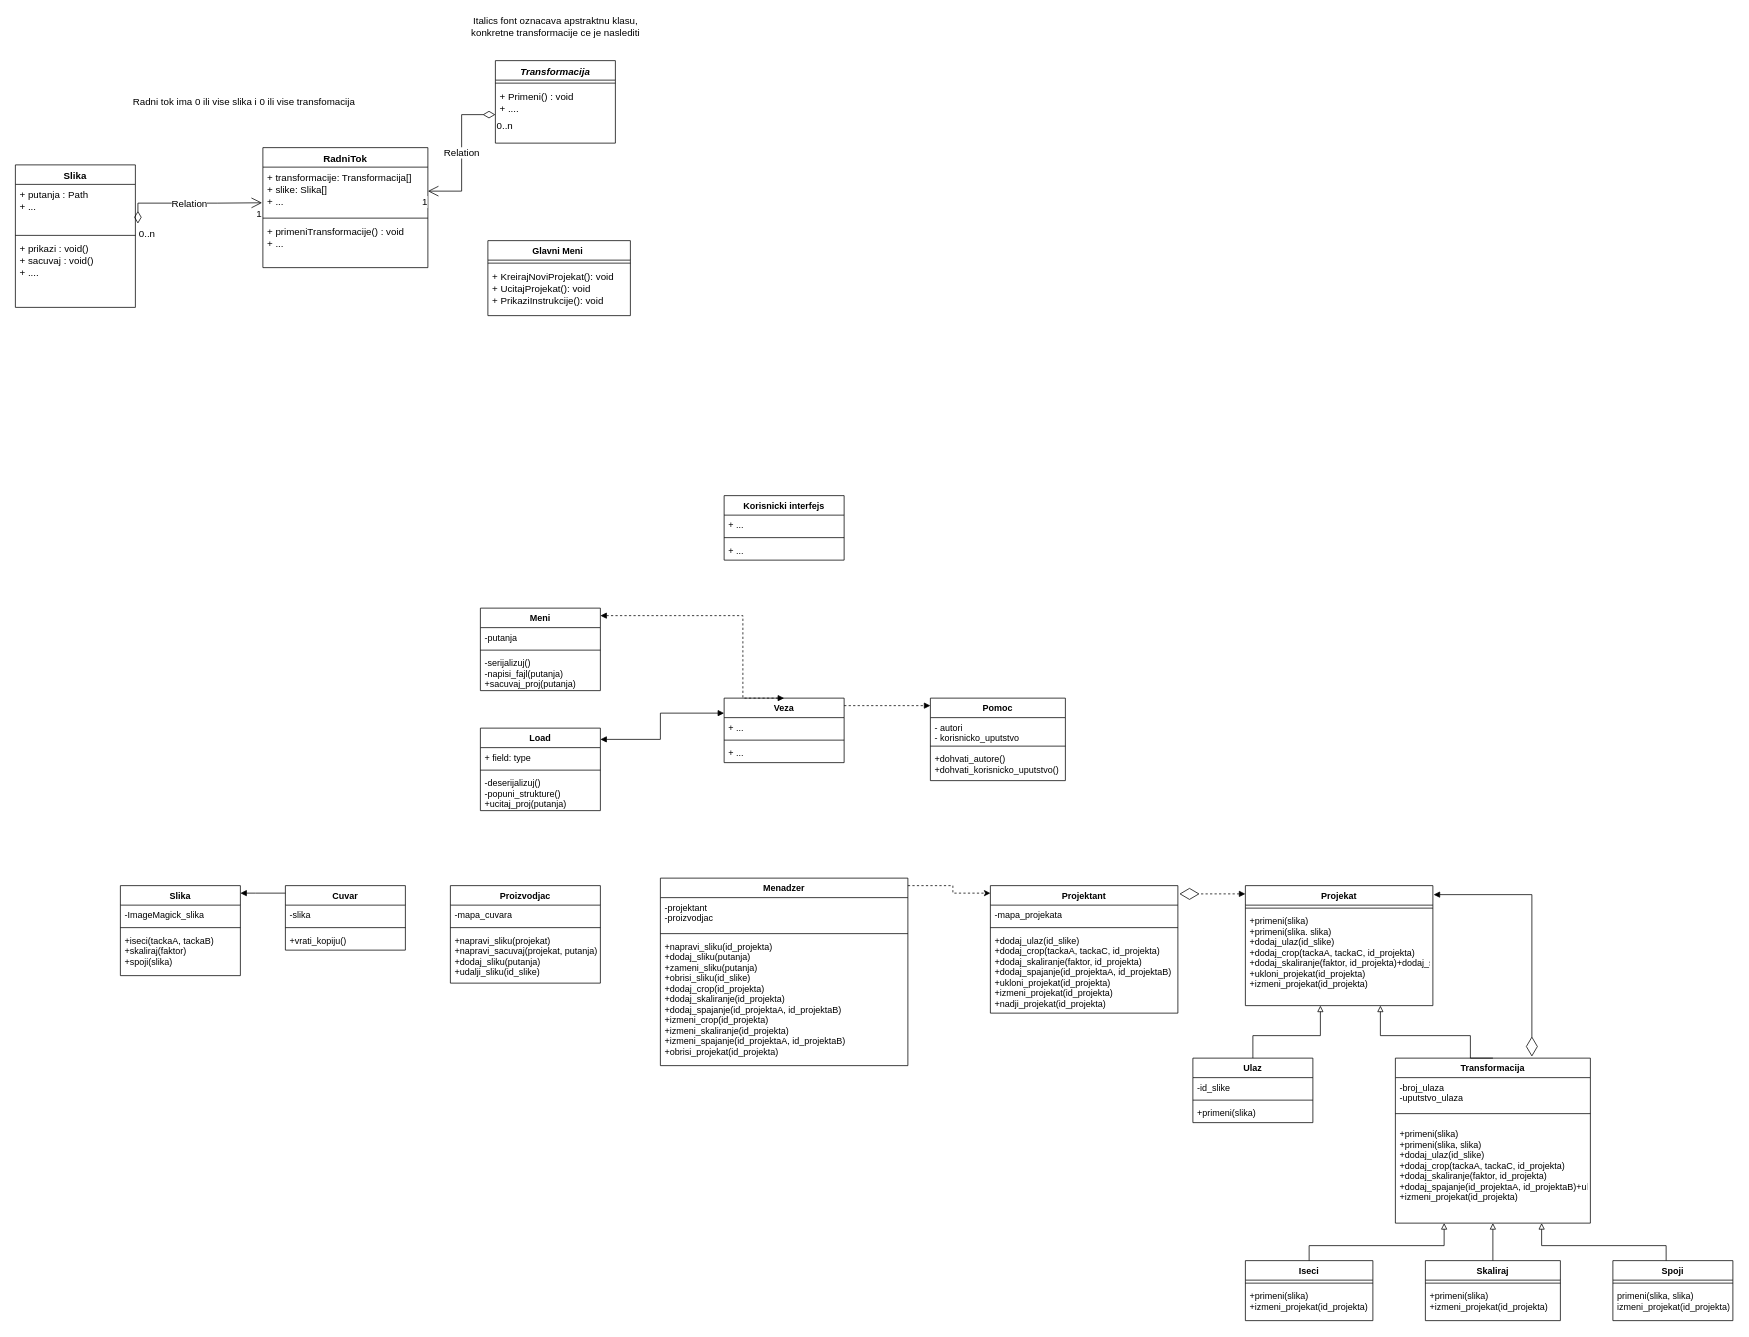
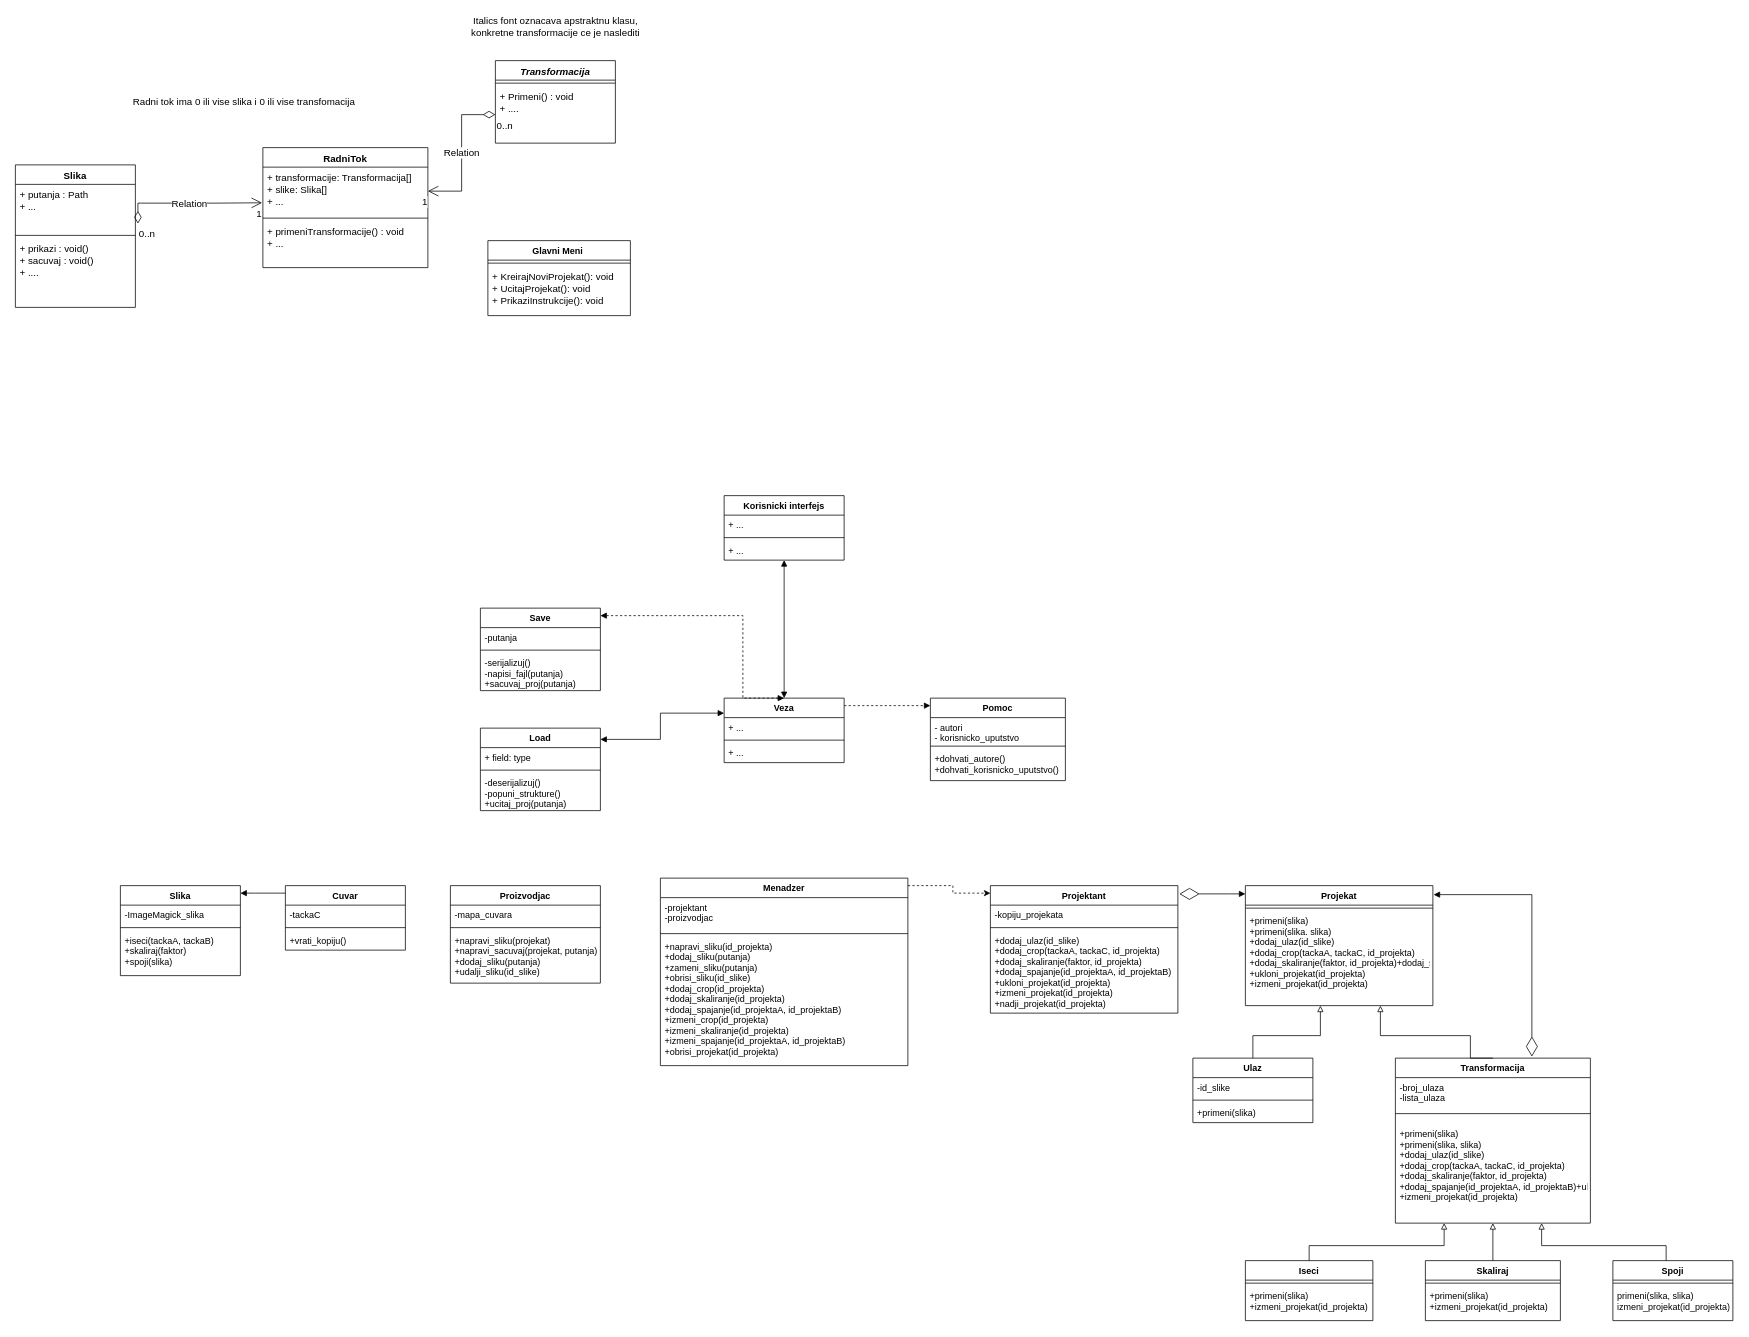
node "Meni": label "Meni" -> "Save"
edge "Korisnicki interfejs" -- "Veza": added
edge "Projekat" -- "Projektant": style dashed -> solid
node "-slika": label "-slika" -> "-tackaC"
node "-mapa_projekata": label "-mapa_projekata" -> "-kopiju_projekata"
node "-broj_ulaza -uputstvo_ulaza": label "-broj_ulaza -uputstvo_ulaza" -> "-broj_ulaza -lista_ulaza"
